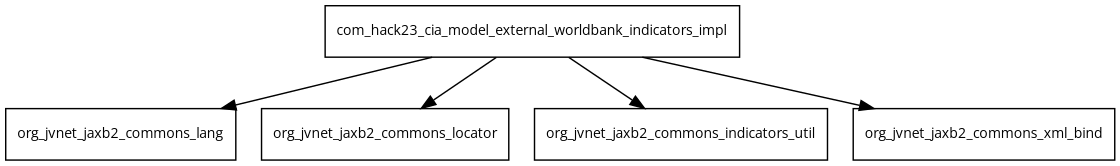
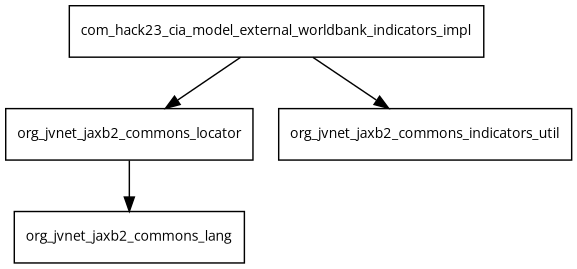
edge "com_hack23_cia_model_external_worldbank_indicators_impl" -> "org_jvnet_jaxb2_commons_lang": now "org_jvnet_jaxb2_commons_locator" -> "org_jvnet_jaxb2_commons_lang"
node "org_jvnet_jaxb2_commons_xml_bind": removed
